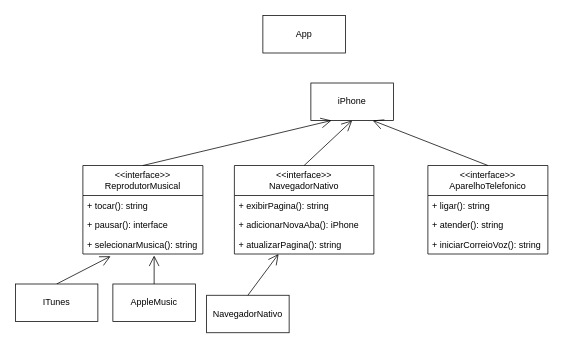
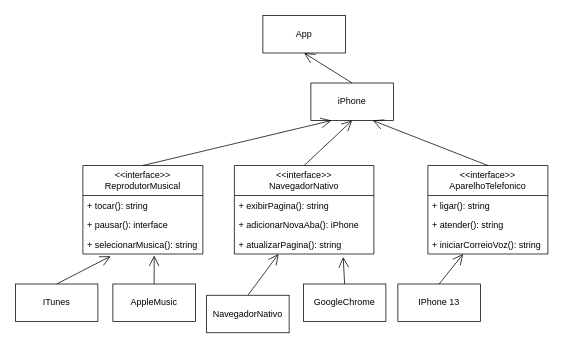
edge "iPhone" -> "App": added
edge "IPhone 13" -> "+ iniciarCorreioVoz(): string": added
edge "GoogleChrome" -> "+ atualizarPagina(): string": added
node "GoogleChrome": added
node "IPhone 13": added
